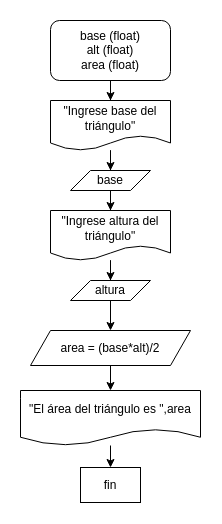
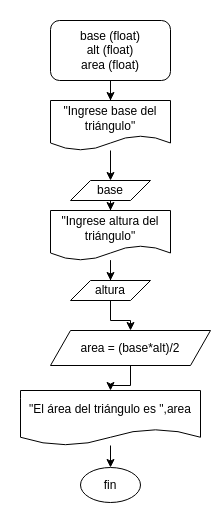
node "base": moved (111, 181) -> (111, 191)
node "area = (base*alt)/2": moved (111, 348) -> (131, 348)
node "fin": shape rectangle -> ellipse
